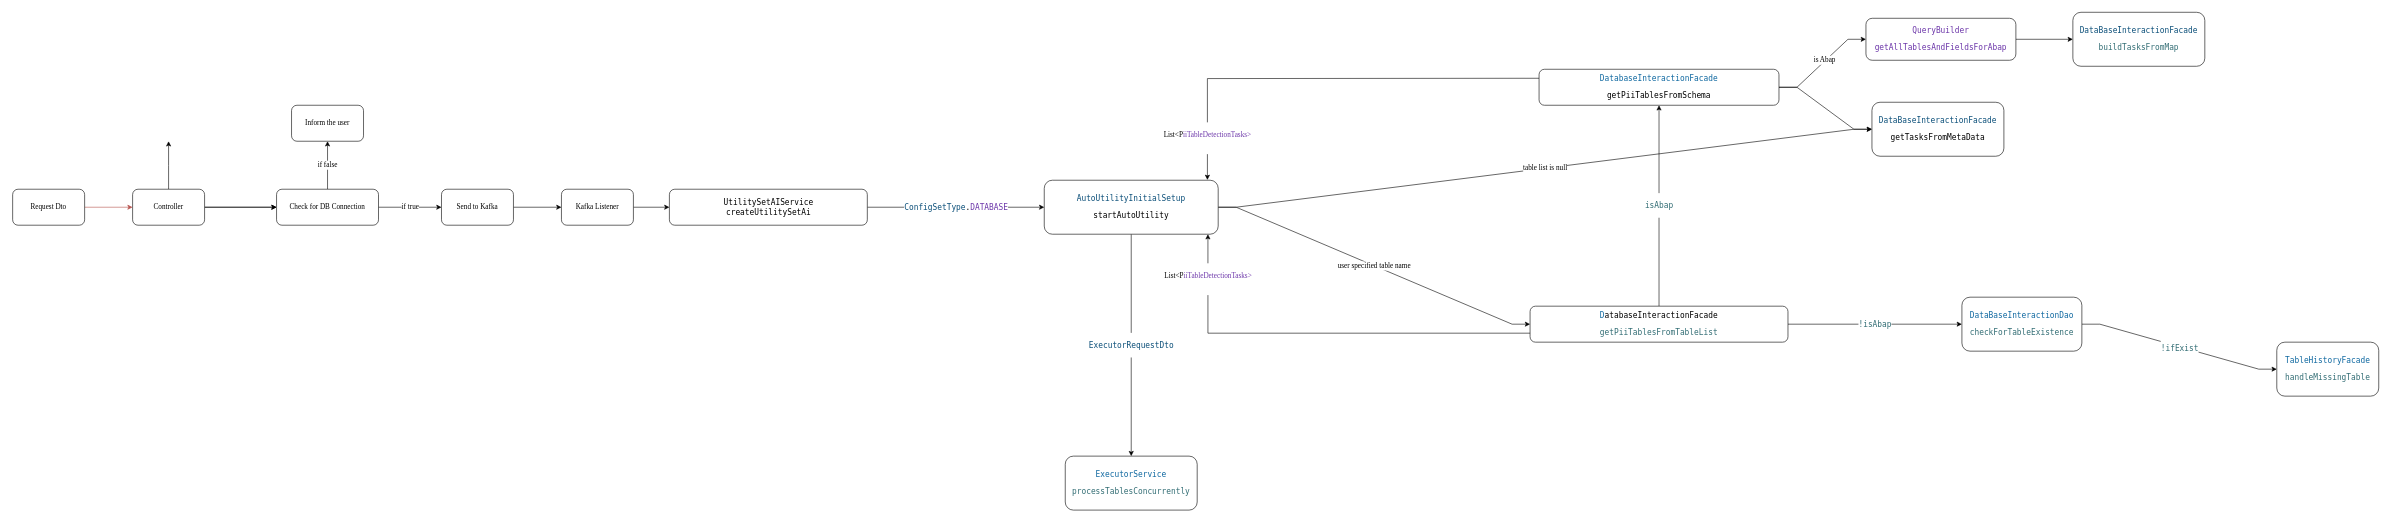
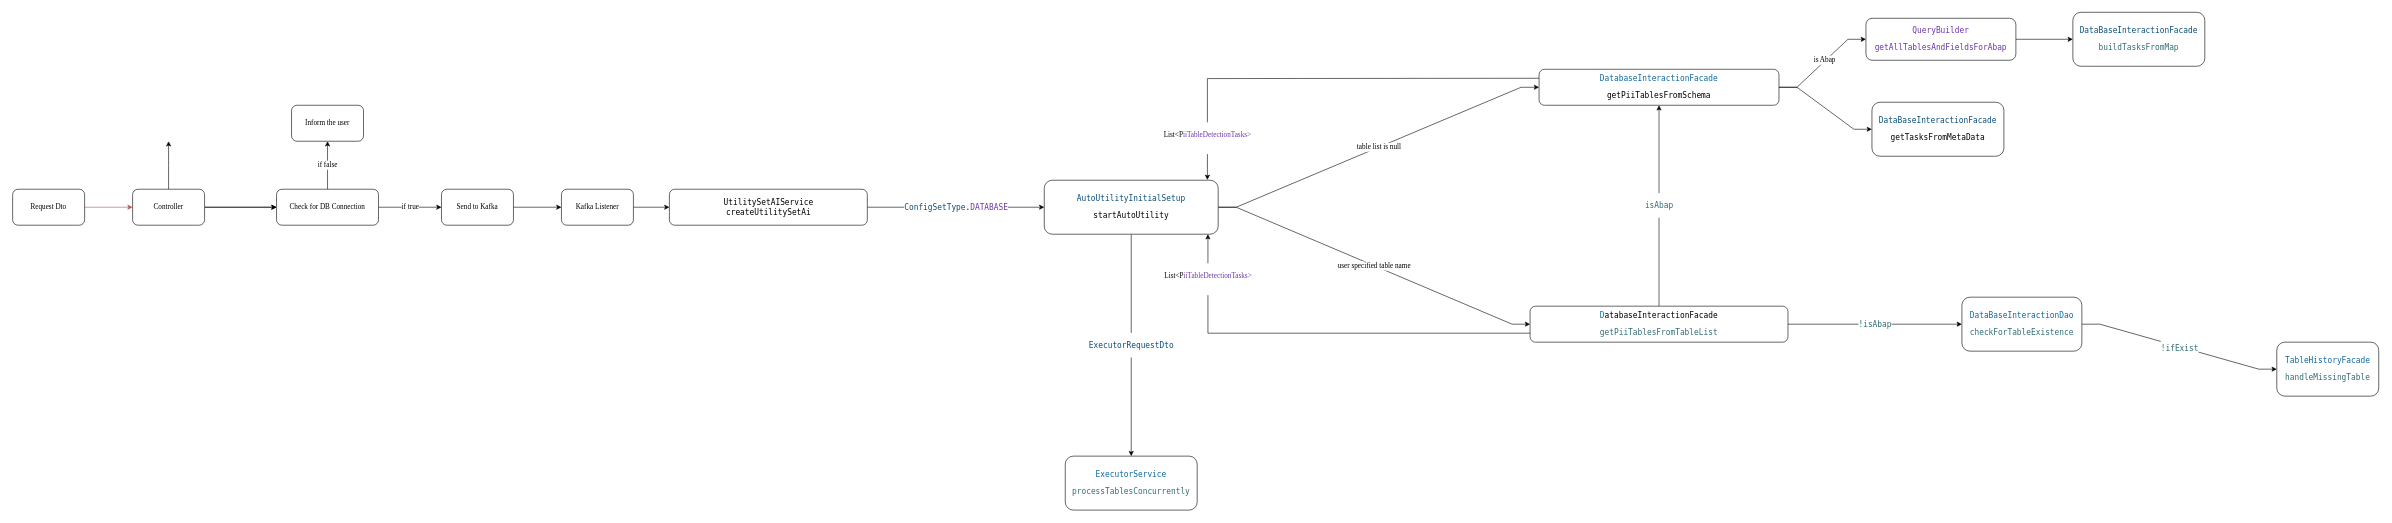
edge "AutoUtilityInitialSetupstartAutoUtility" -> "DataBaseInteractionFacadegetTasksFromMetaData": now "AutoUtilityInitialSetupstartAutoUtility" -> "DatabaseInteractionFacadegetPiiTablesFromSchema"
